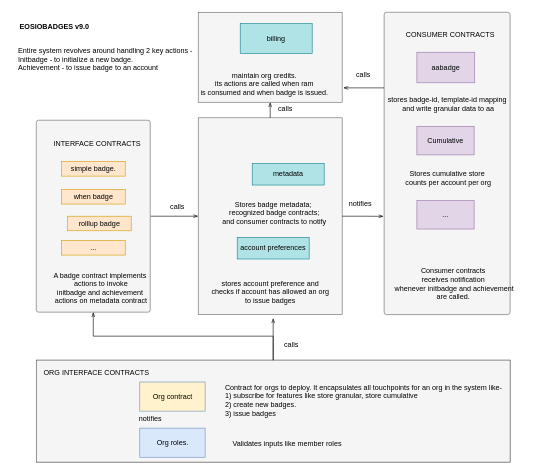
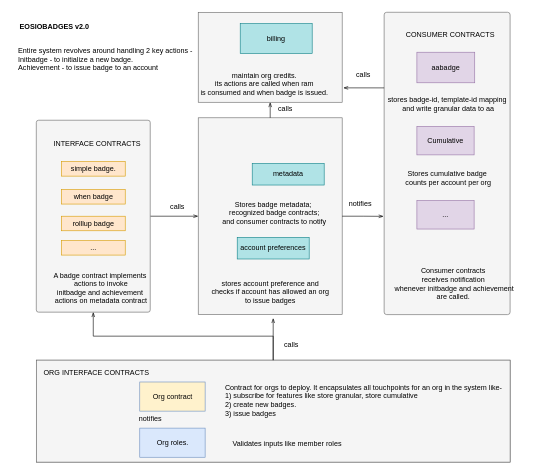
node "EOSIOBADGES v9.0": label "EOSIOBADGES v9.0" -> "EOSIOBADGES v2.0"
node "Stores cumulative store counts per account per org": label "Stores cumulative store counts per account per org" -> "Stores cumulative badge counts per account per org"
node "rolllup badge": moved (99, 224) -> (93, 224)
